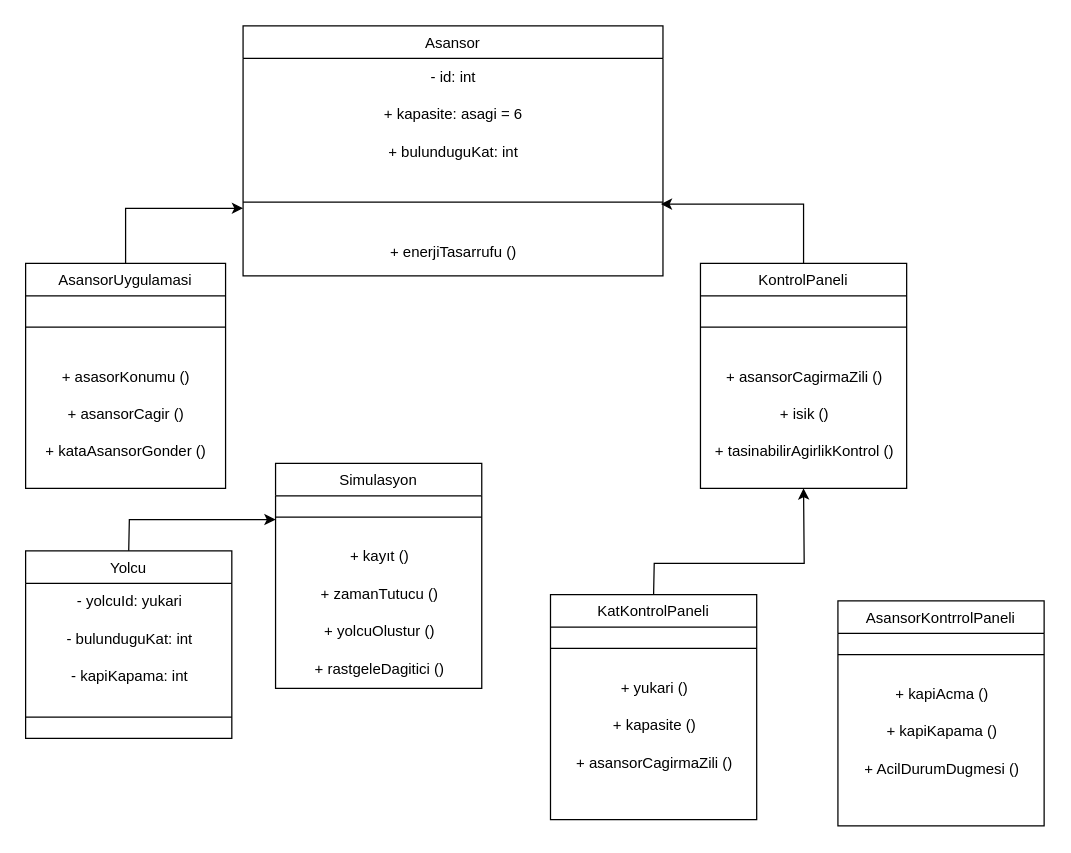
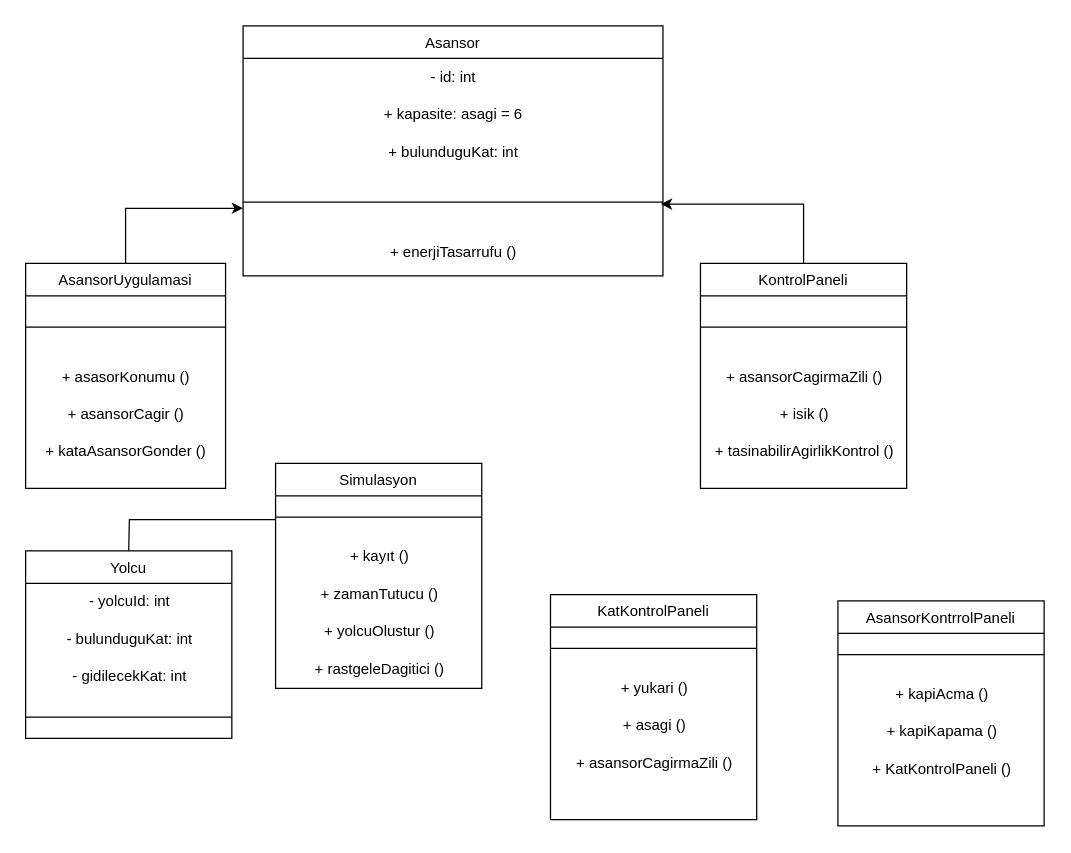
edge "Yolcu" -> "Simulasyon": arrowhead classic -> none
edge "KatKontrolPaneli" -> "KontrolPaneli": removed
node "- yolcuId: yukari": label "- yolcuId: yukari" -> "- yolcuId: int"
node "- kapiKapama: int": label "- kapiKapama: int" -> "- gidilecekKat: int"
node "+ kapasite ()": label "+ kapasite ()" -> "+ asagi ()"
node "+ AcilDurumDugmesi ()": label "+ AcilDurumDugmesi ()" -> "+ KatKontrolPaneli ()"
